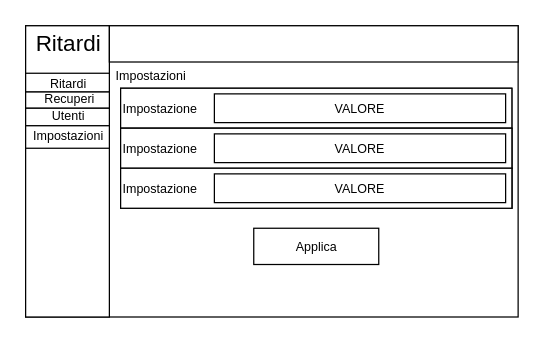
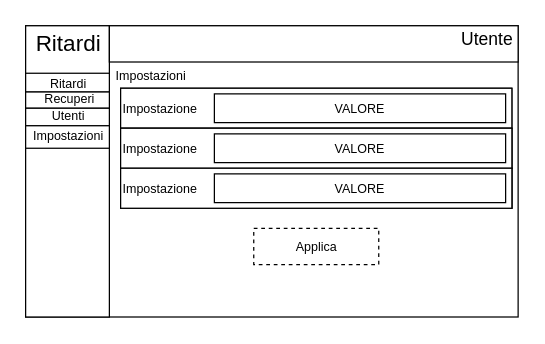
node "Utente": added
node "Applica": style solid -> dashed
